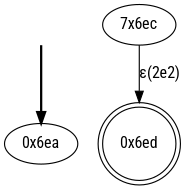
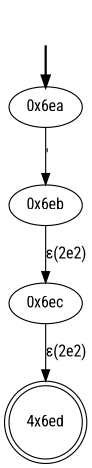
node "7x6ec": label "7x6ec" -> "0x6ec"
node "0x6ed": label "0x6ed" -> "4x6ed"
node "0x6eb": added
